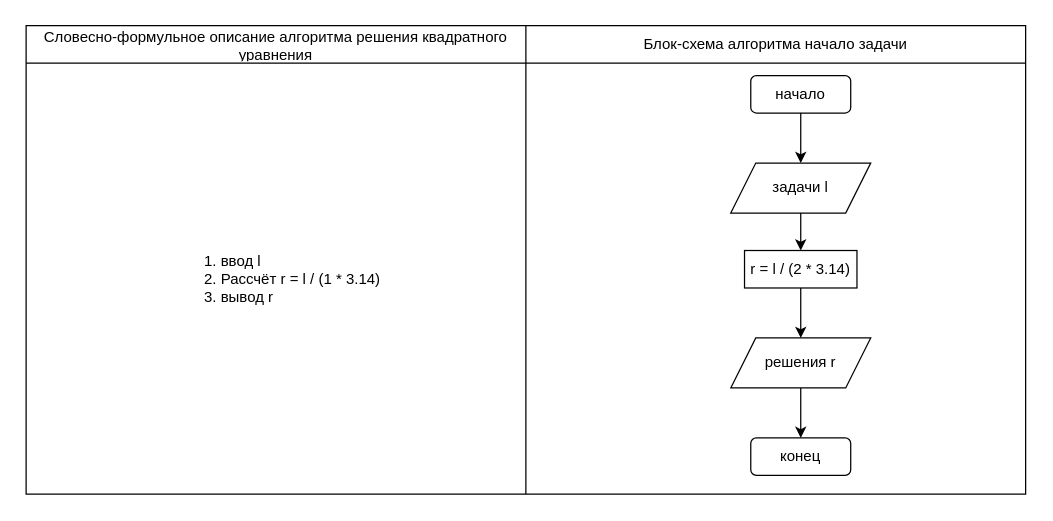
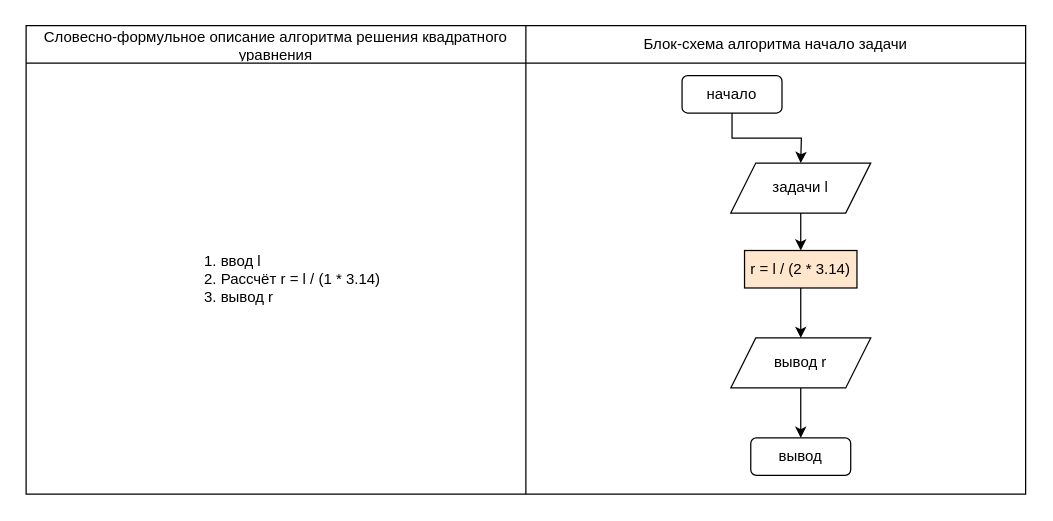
node "начало": moved (801, 94) -> (732, 94)
node "r = l / (2 * 3.14)": fillcolor #ffffff -> #ffe6cc
node "решения r": label "решения r" -> "вывод r"
node "конец": label "конец" -> "вывод"
